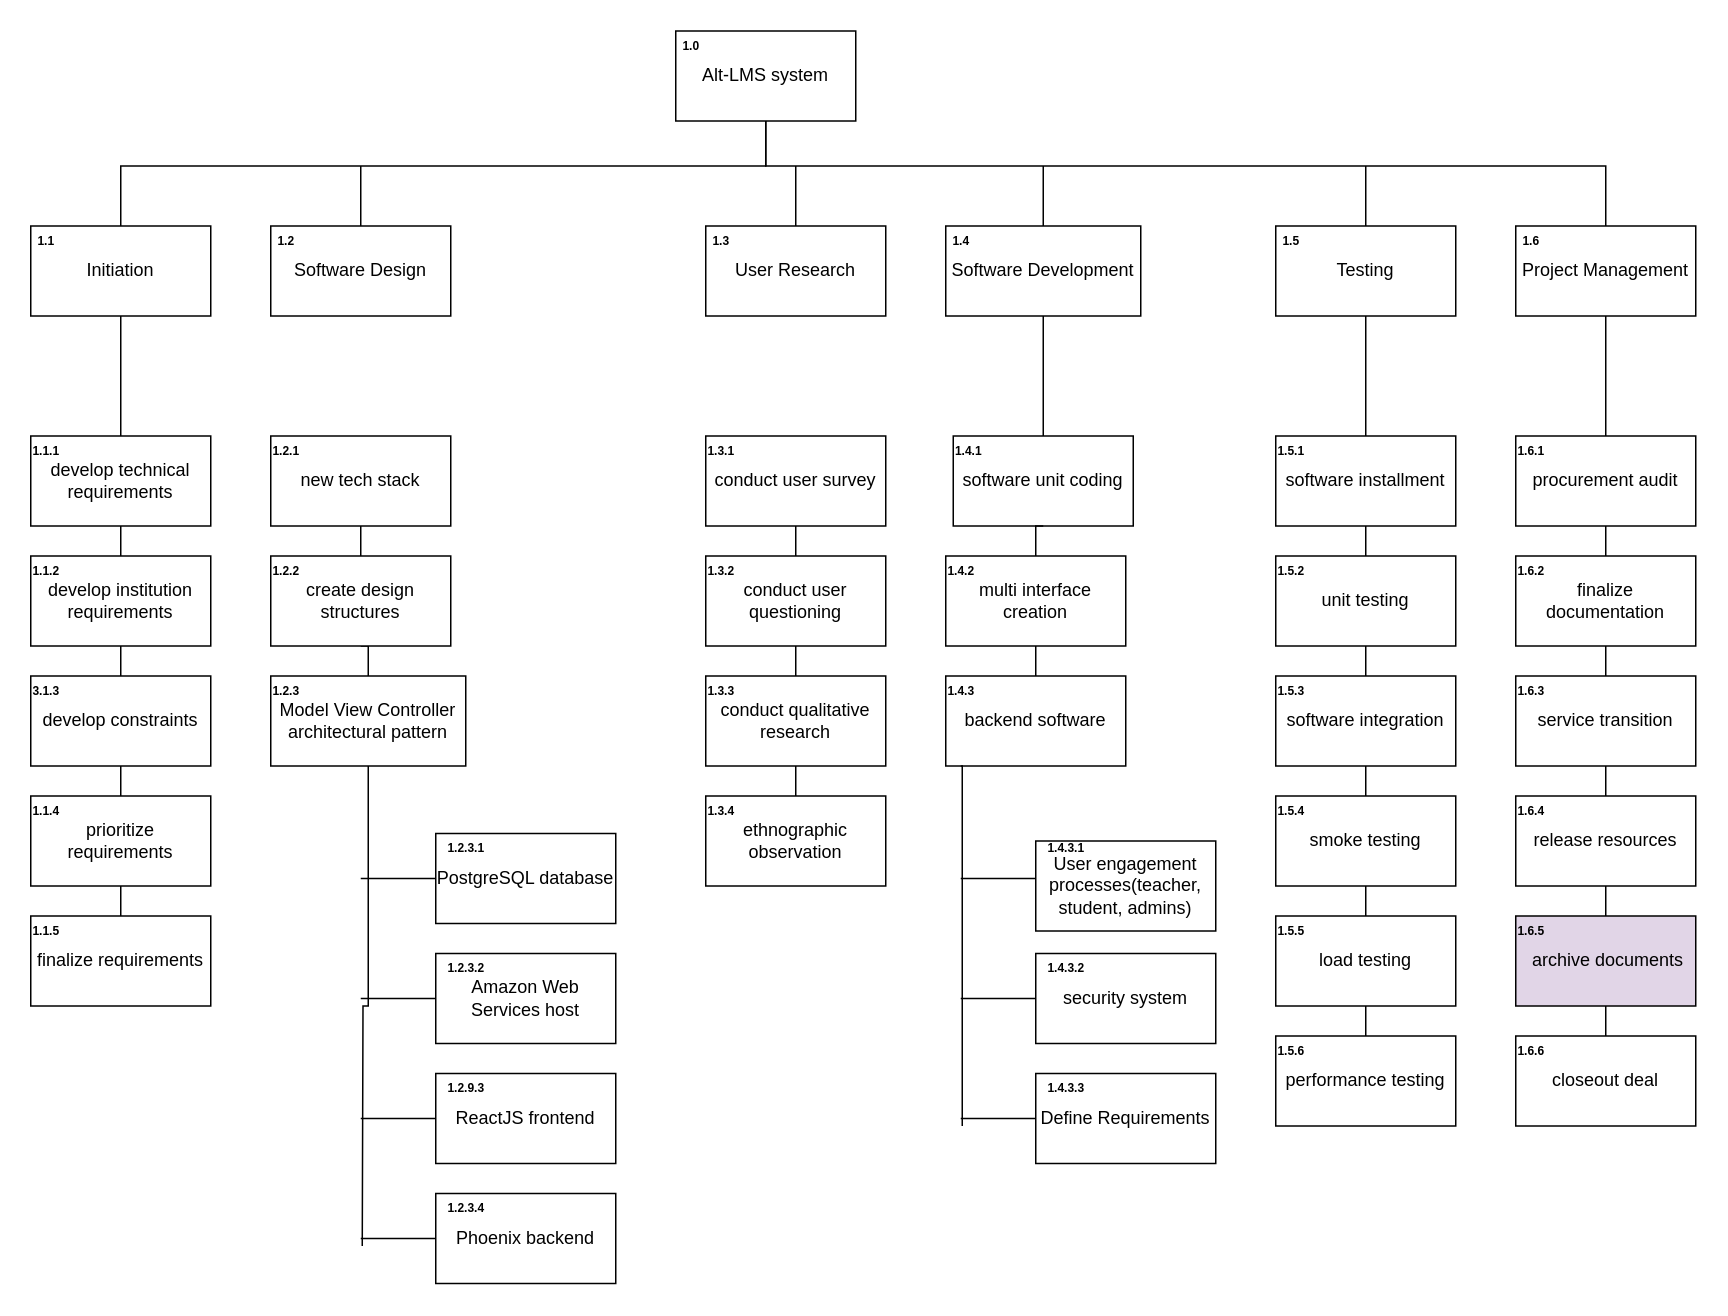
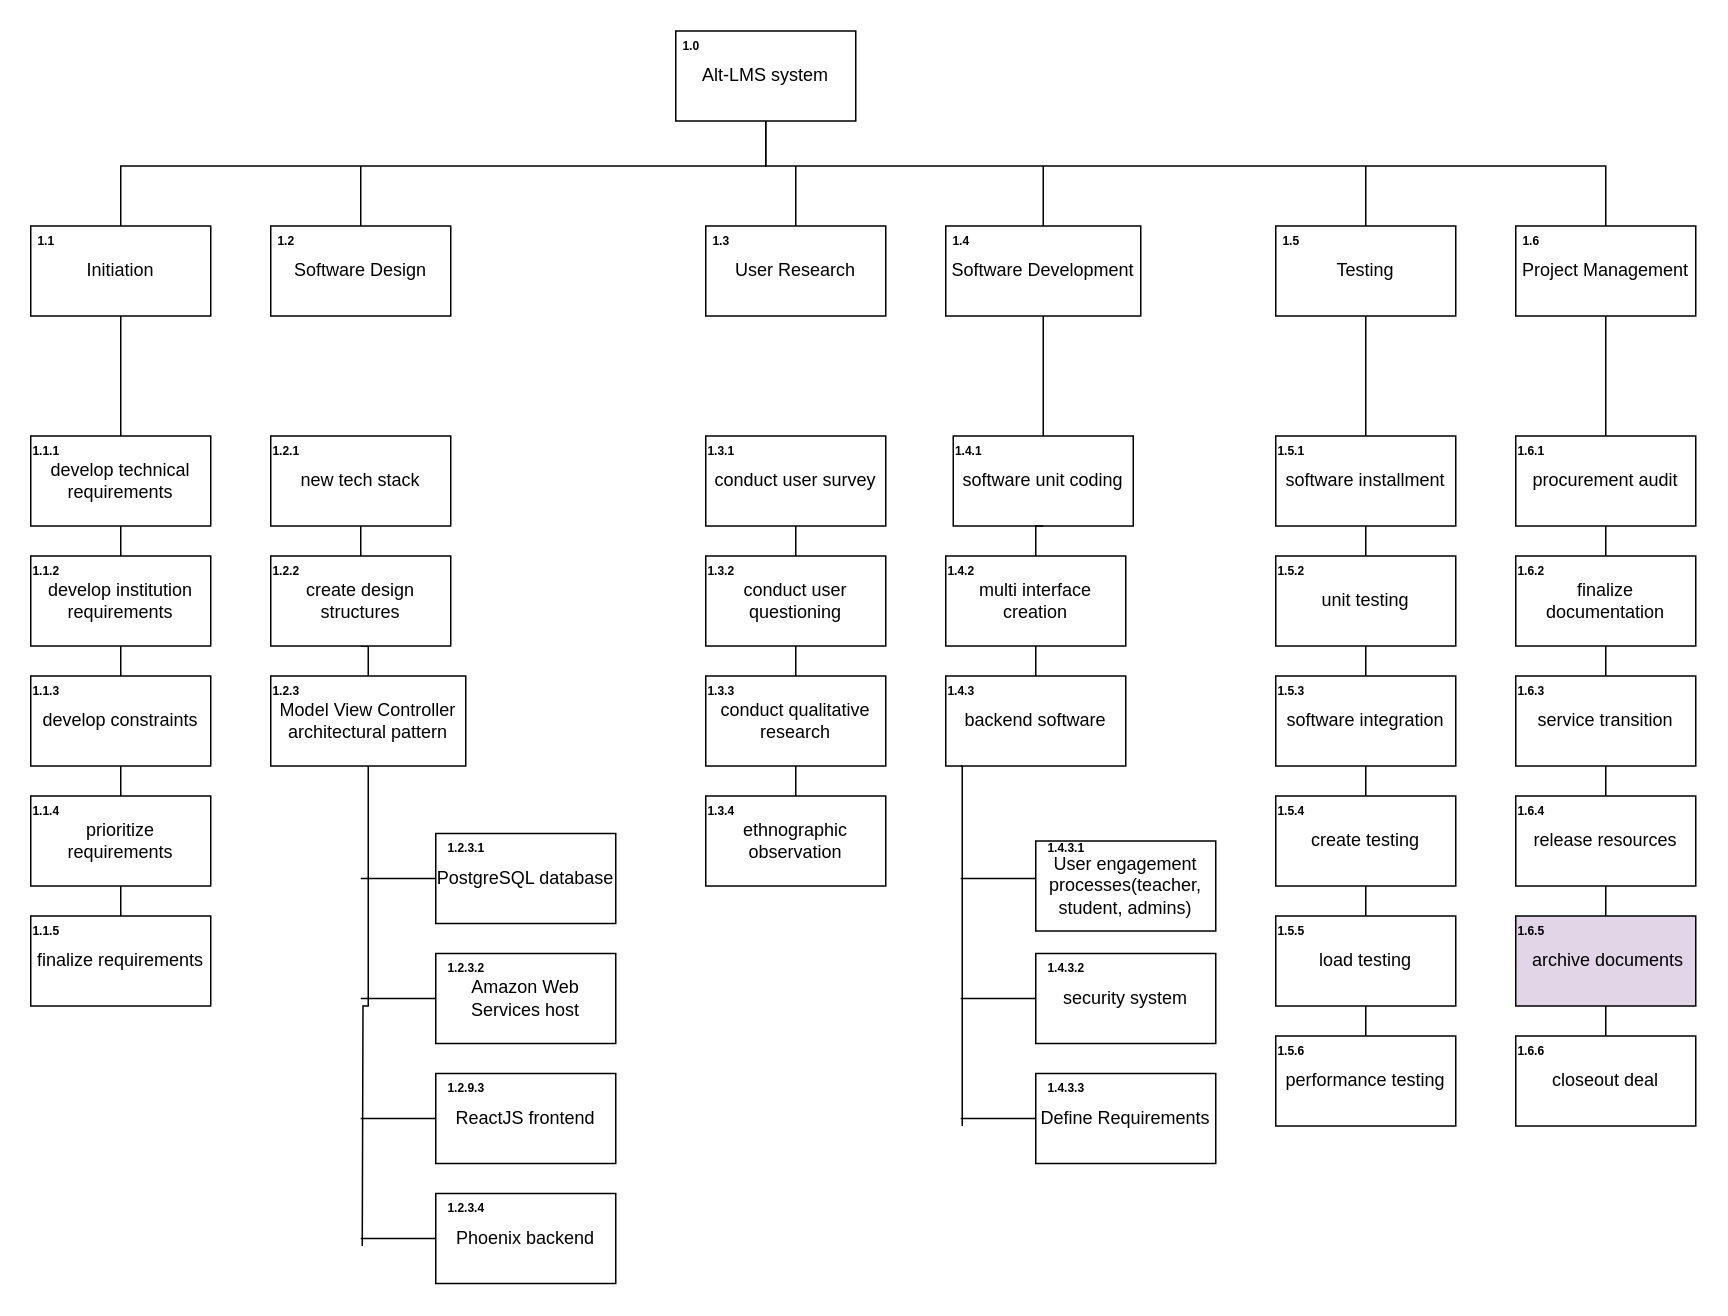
node "3.1.3": label "3.1.3" -> "1.1.3"
node "smoke testing": label "smoke testing" -> "create testing"
